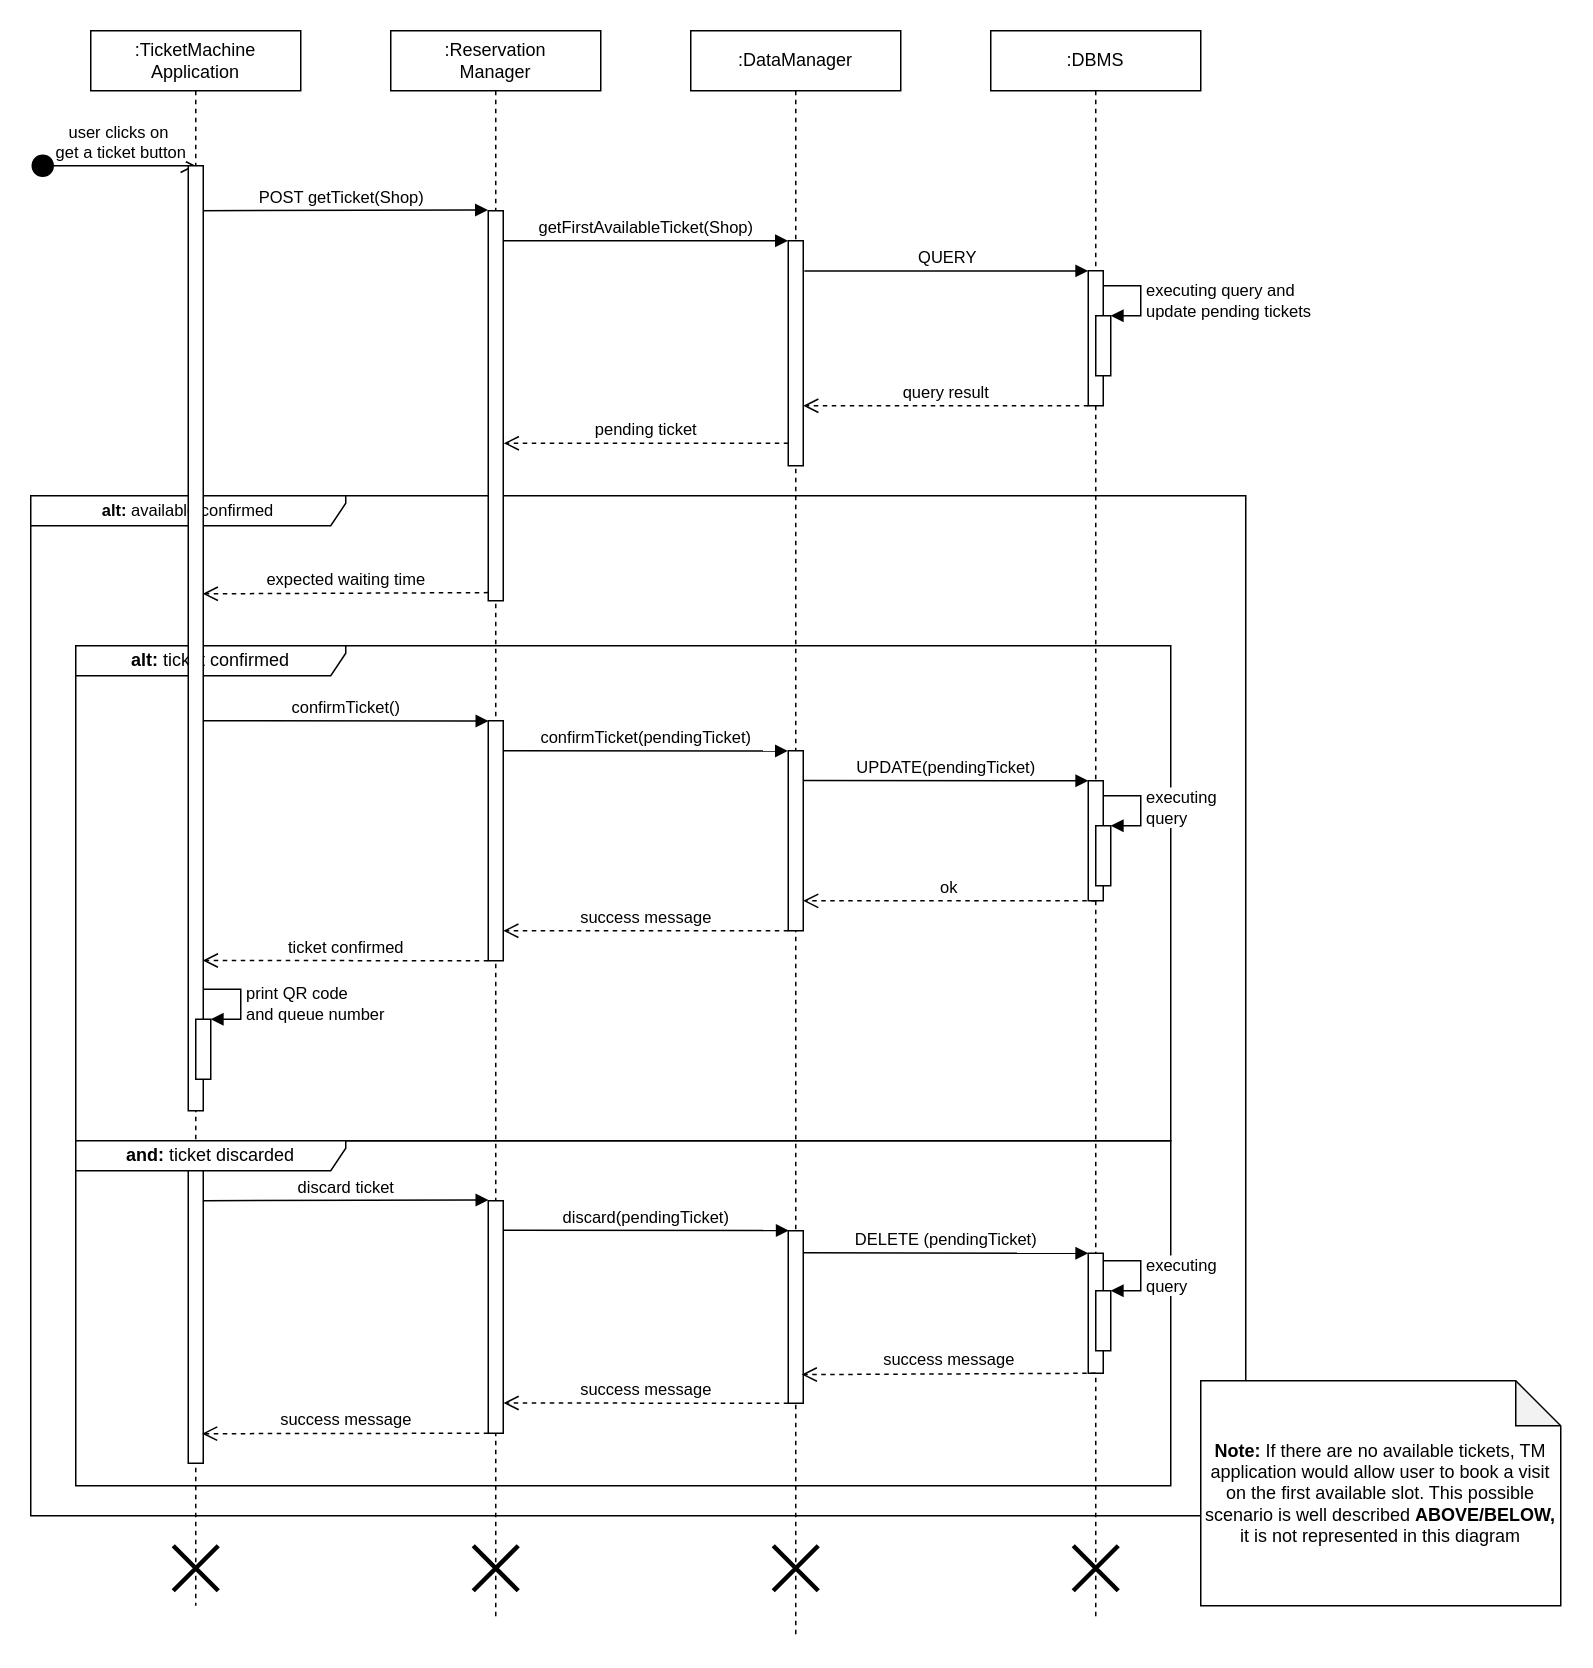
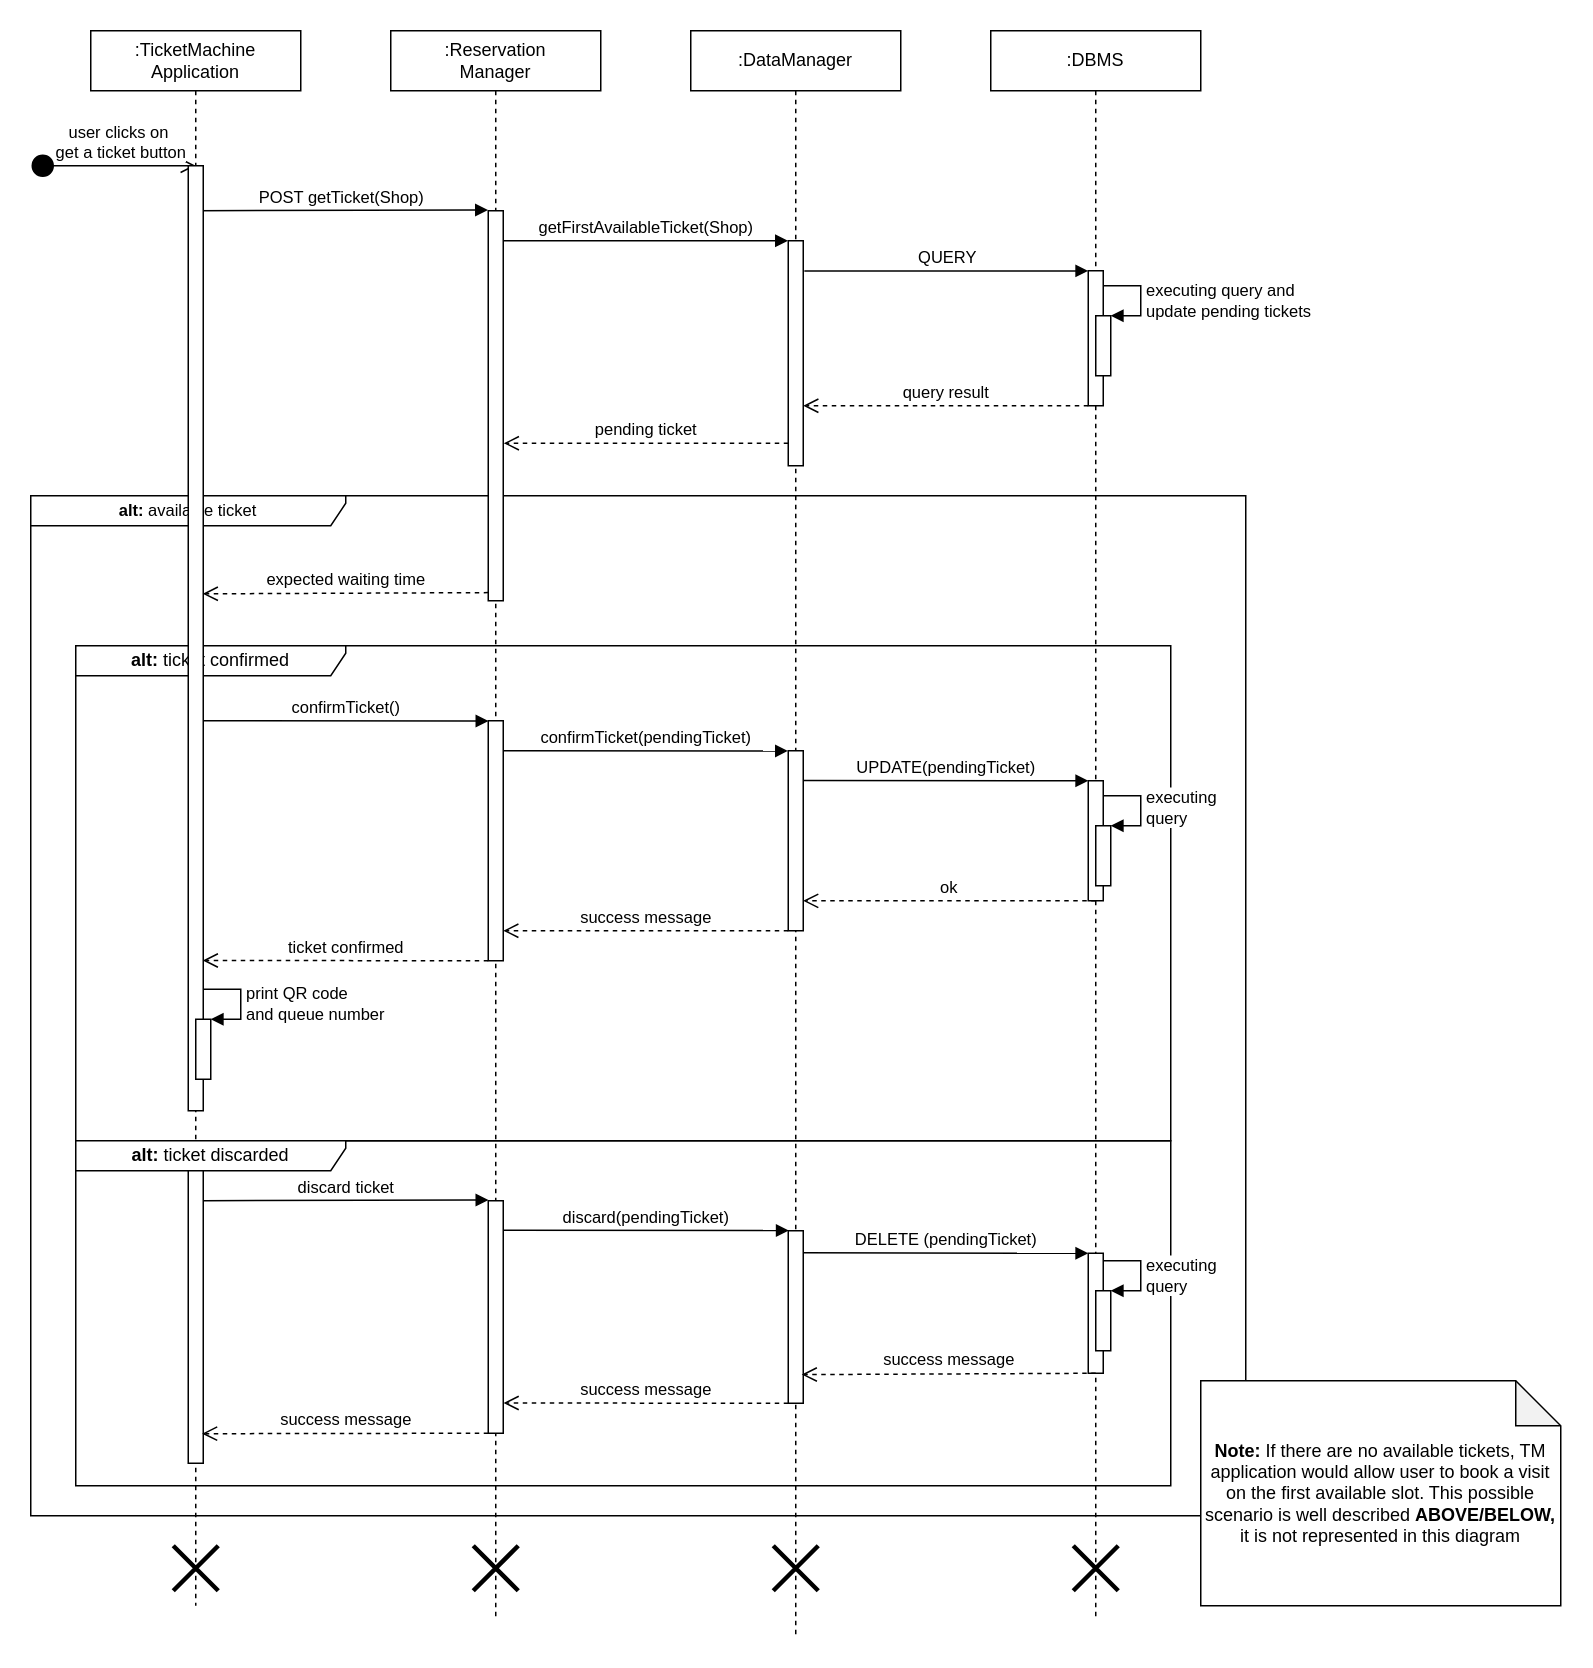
node "alt: available confirmed": label "alt: available confirmed" -> "alt: available ticket"
node "and: ticket discarded": label "and: ticket discarded" -> "alt: ticket discarded"
